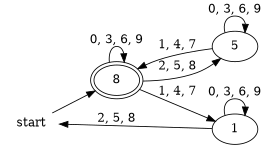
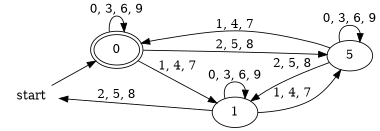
edge "5" -> "1": added, label "2, 5, 8"
node "8": label "8" -> "0"
edge "1" -> "5": added, label "1, 4, 7"
